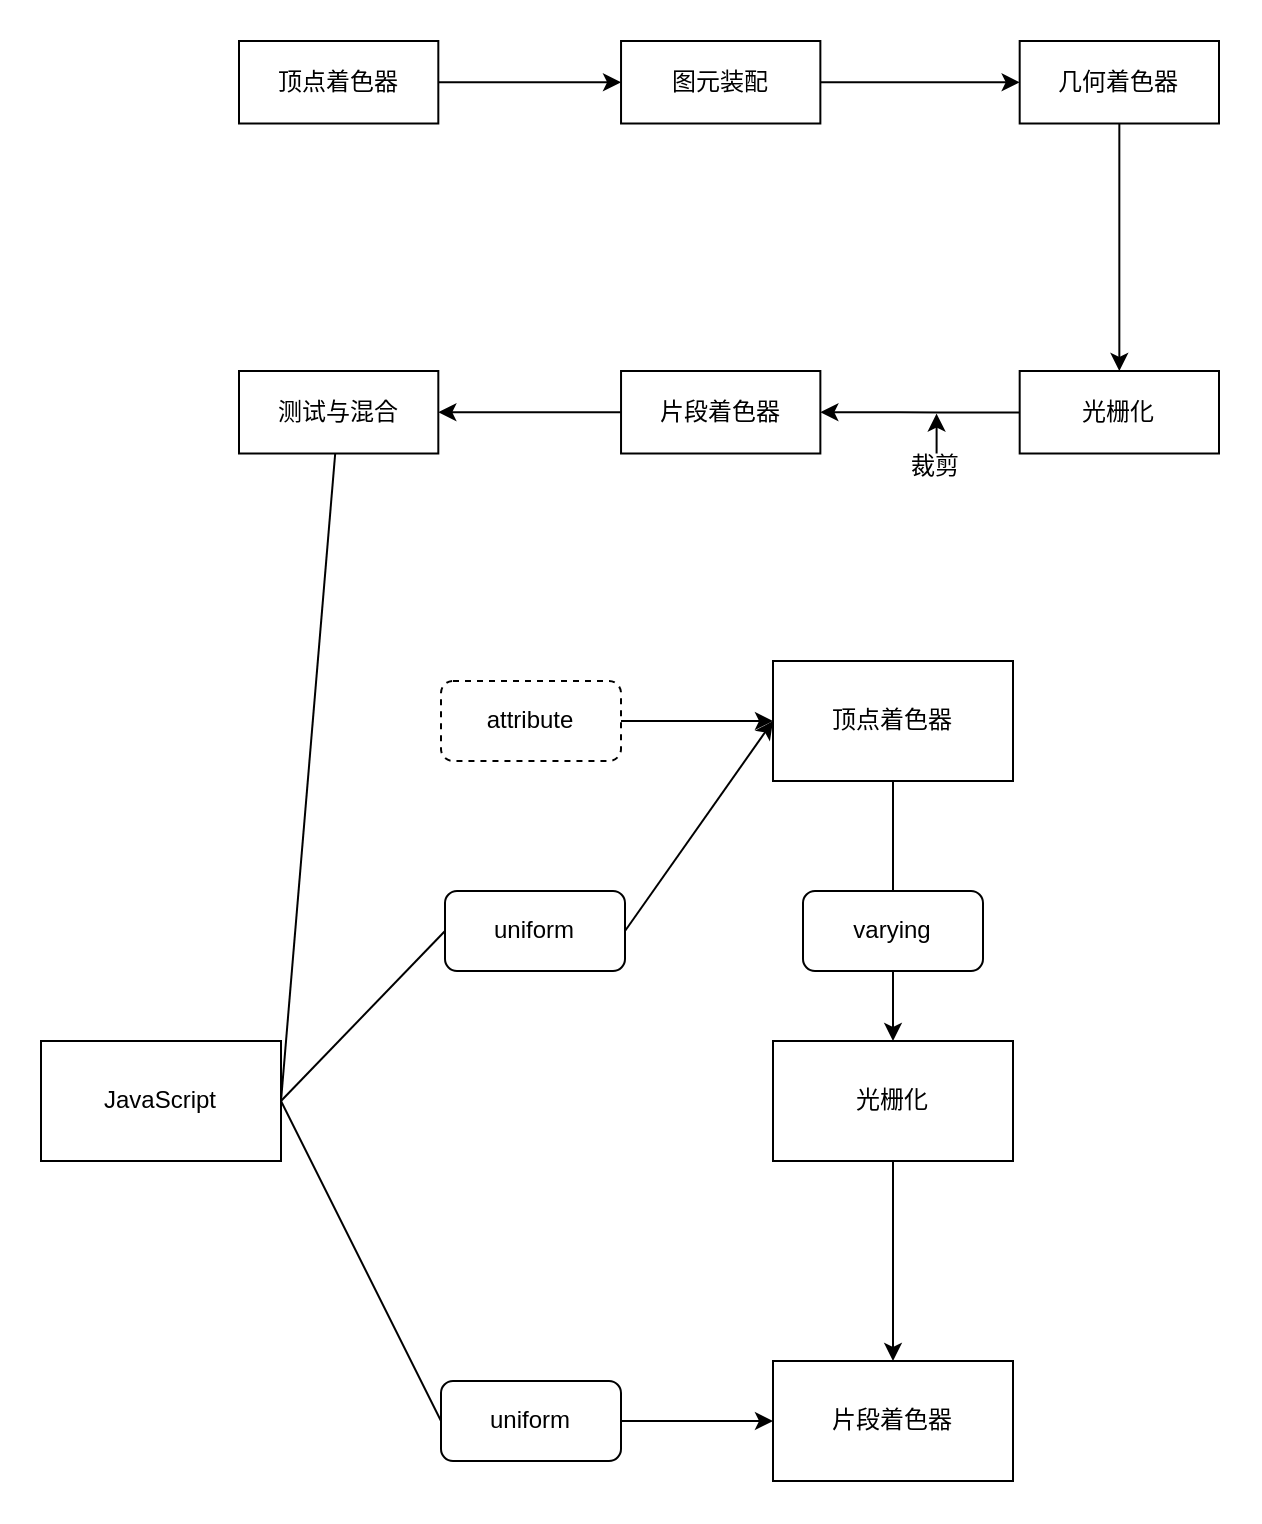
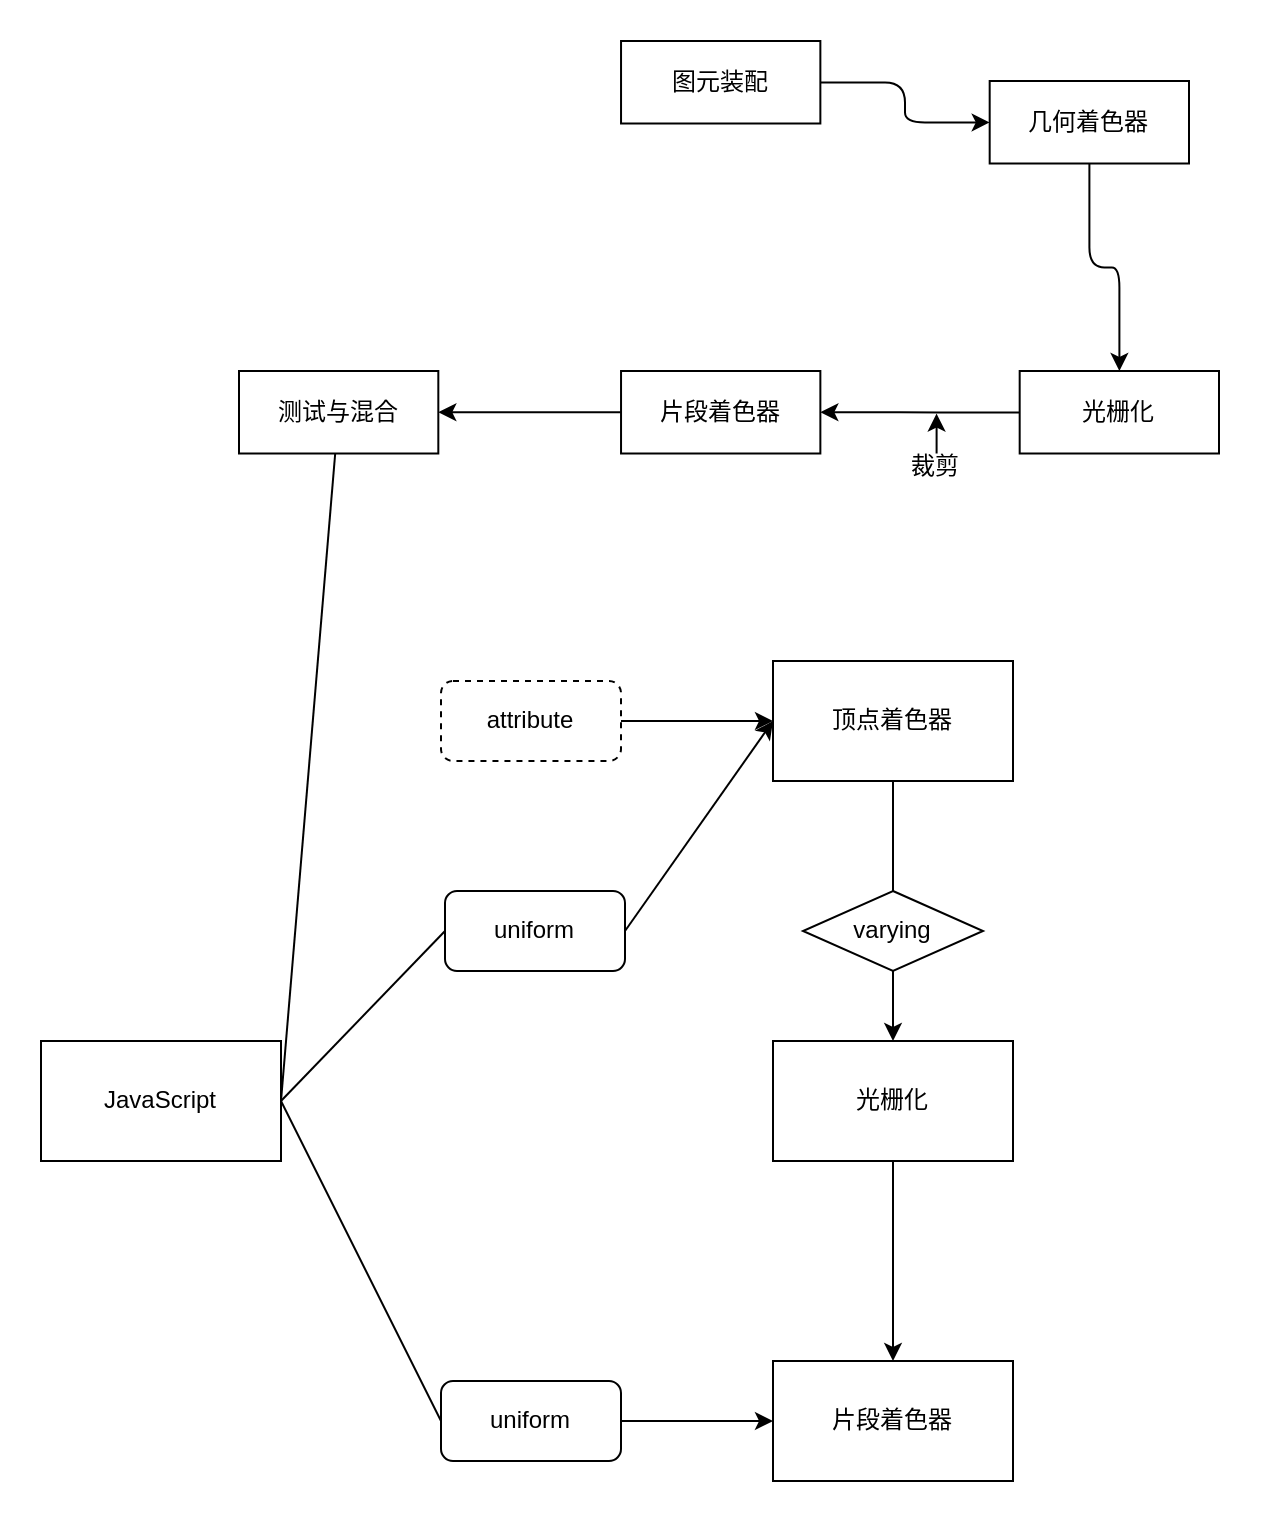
node "顶点着色器": removed
edge "顶点着色器" -> "图元装配": removed
node "几何着色器": moved (1119, 82) -> (1089, 122)
node "varying": shape rounded rectangle -> diamond
